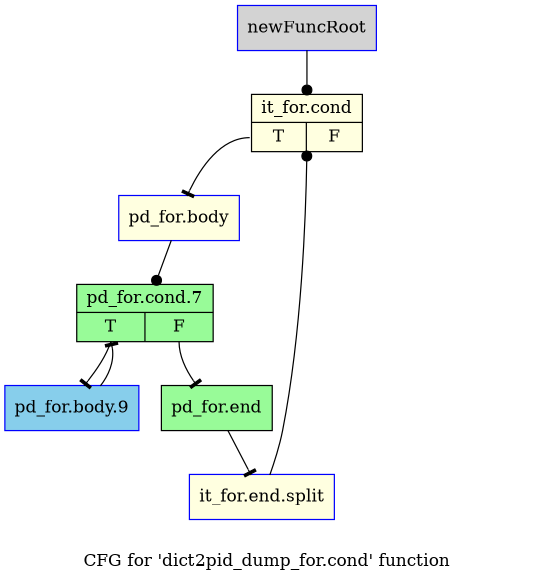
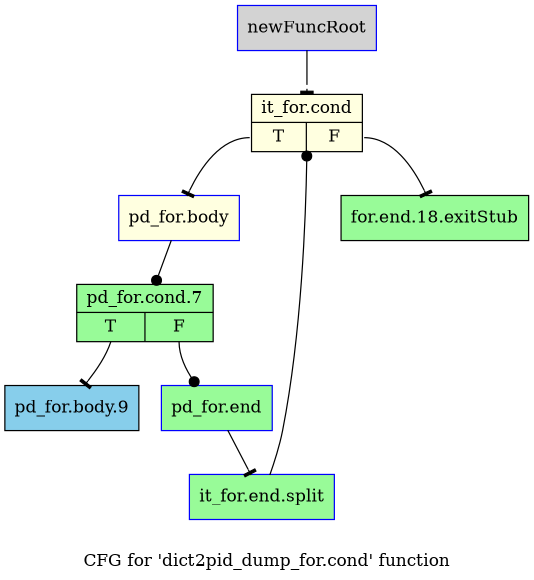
edge "newFuncRoot" -> "it_for.cond": arrowhead dot -> tee
node "for.end.18.exitStub": added
edge "pd_for.cond.7" -> "pd_for.end": arrowhead tee -> dot
edge "pd_for.body.9" -> "pd_for.cond.7": removed
node "pd_for.body.9": color blue -> black
node "pd_for.end": color black -> blue
node "it_for.end.split": fillcolor lightyellow -> palegreen
